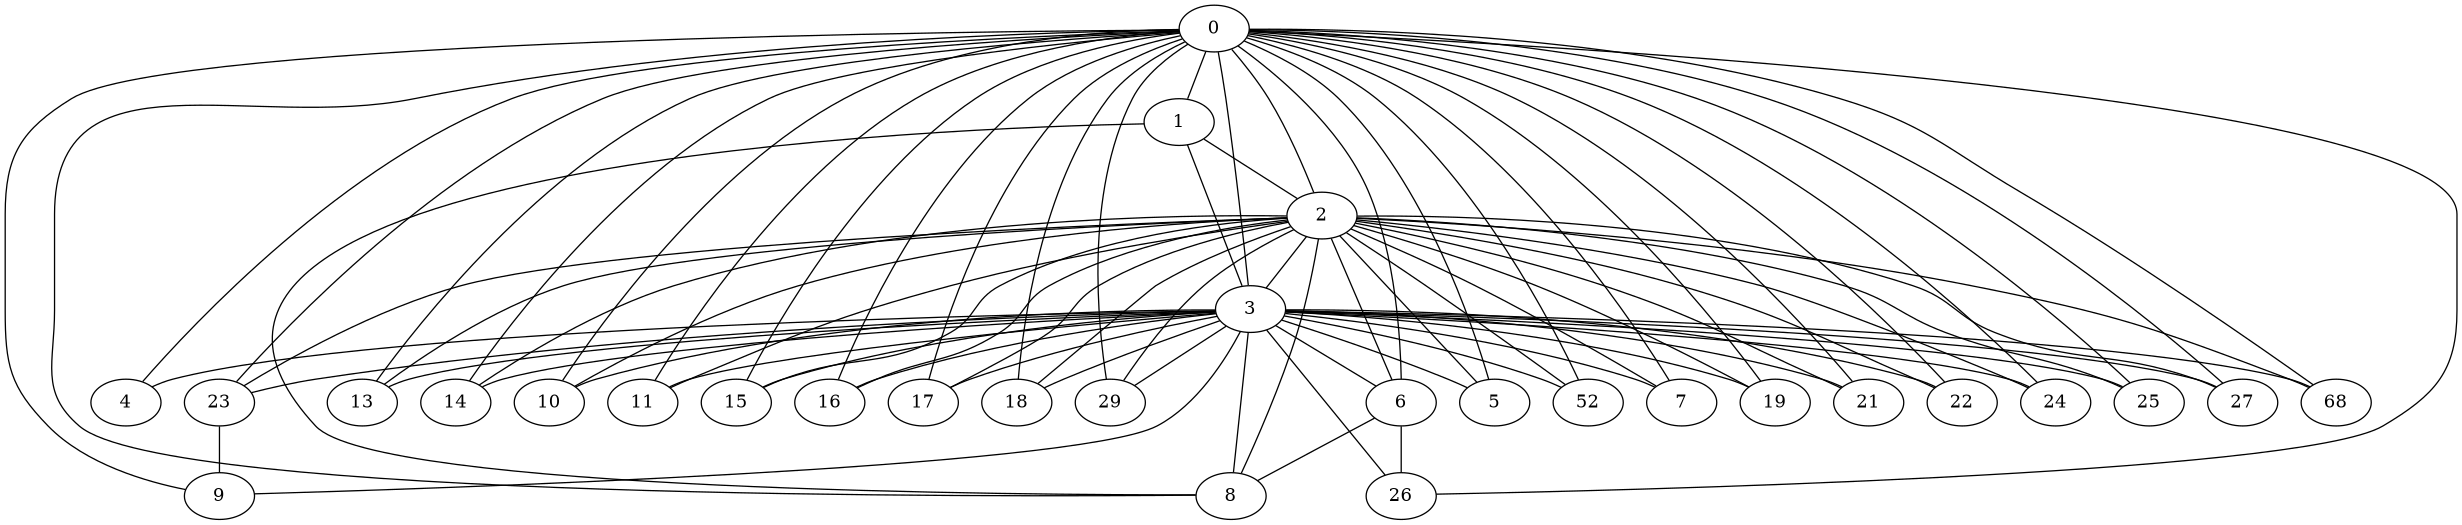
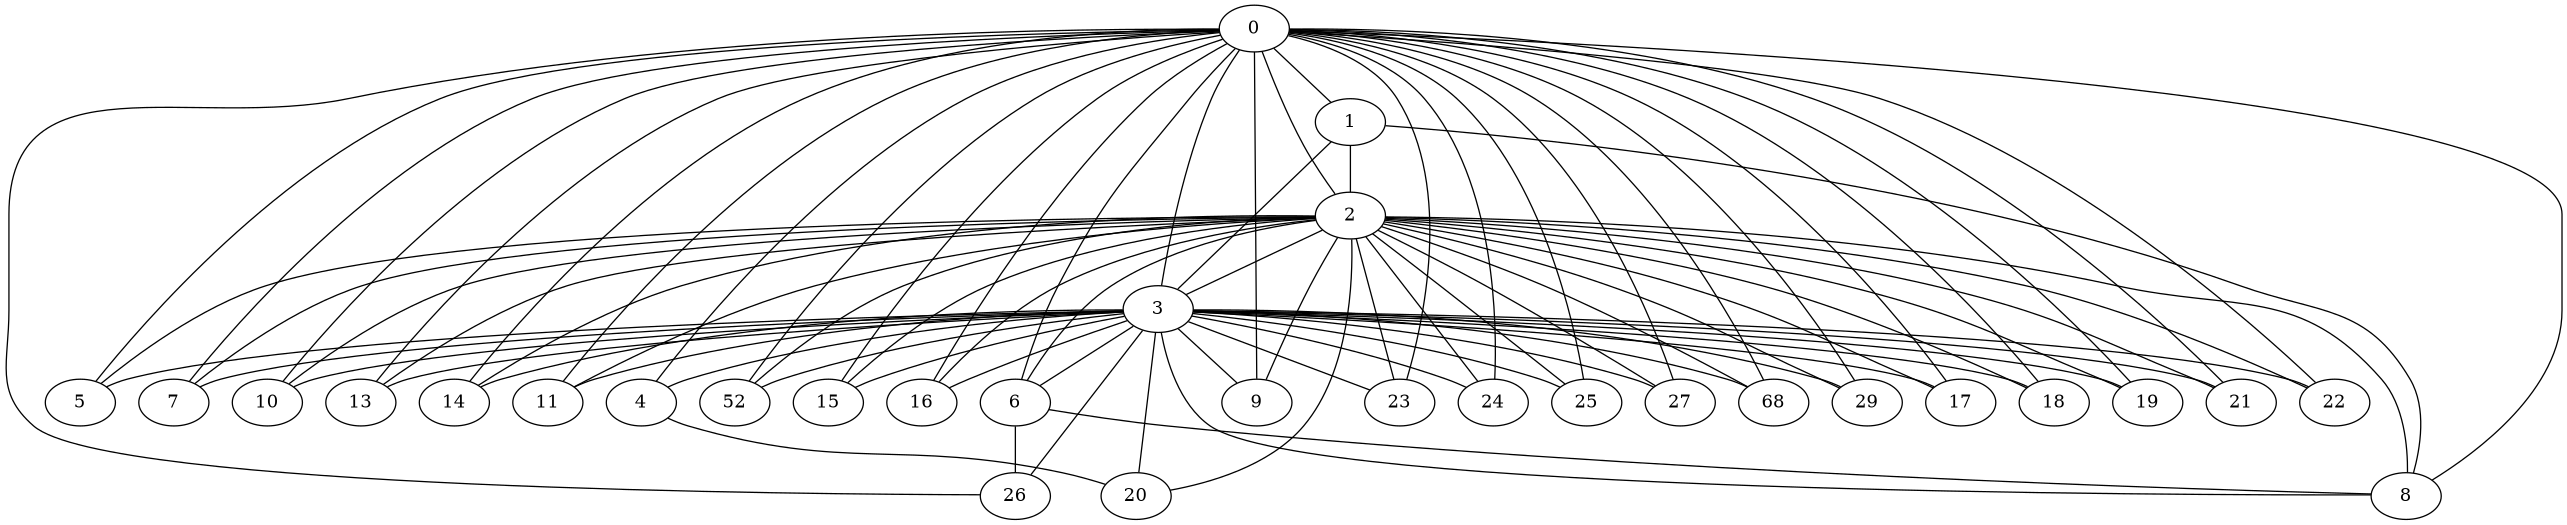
edge "23" -- "9": now "2" -- "9"
node "20": added
